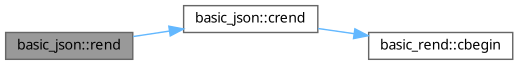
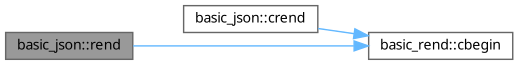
edge "basic_json::rend" -> "basic_json::crend": now "basic_json::rend" -> "basic_rend::cbegin"
